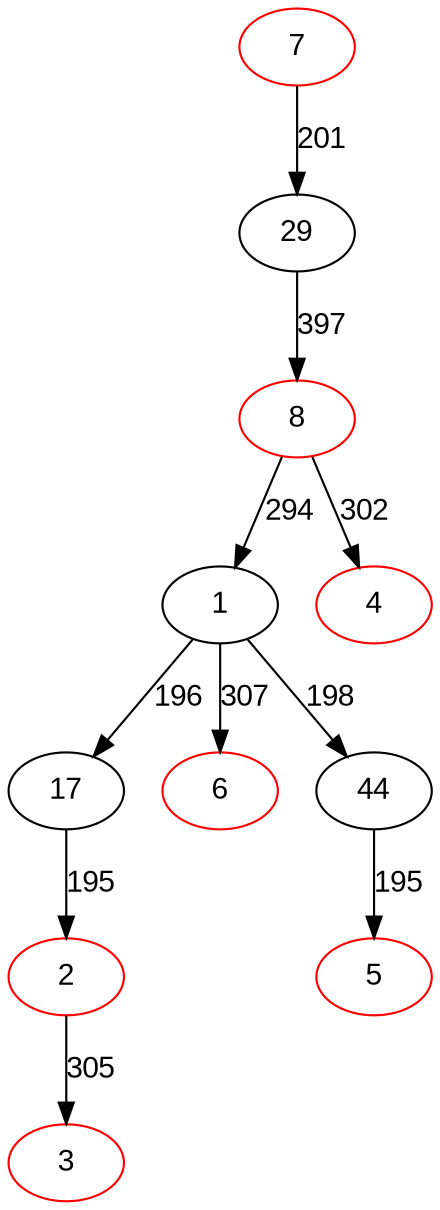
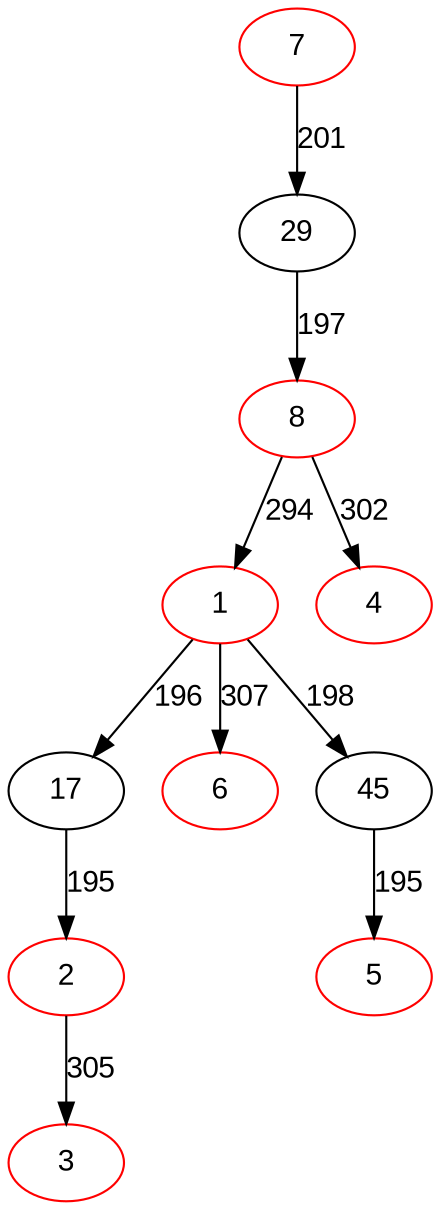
edge "29" -> "8": label "397" -> "197"
node "1": color black -> red
node "44": label "44" -> "45"
